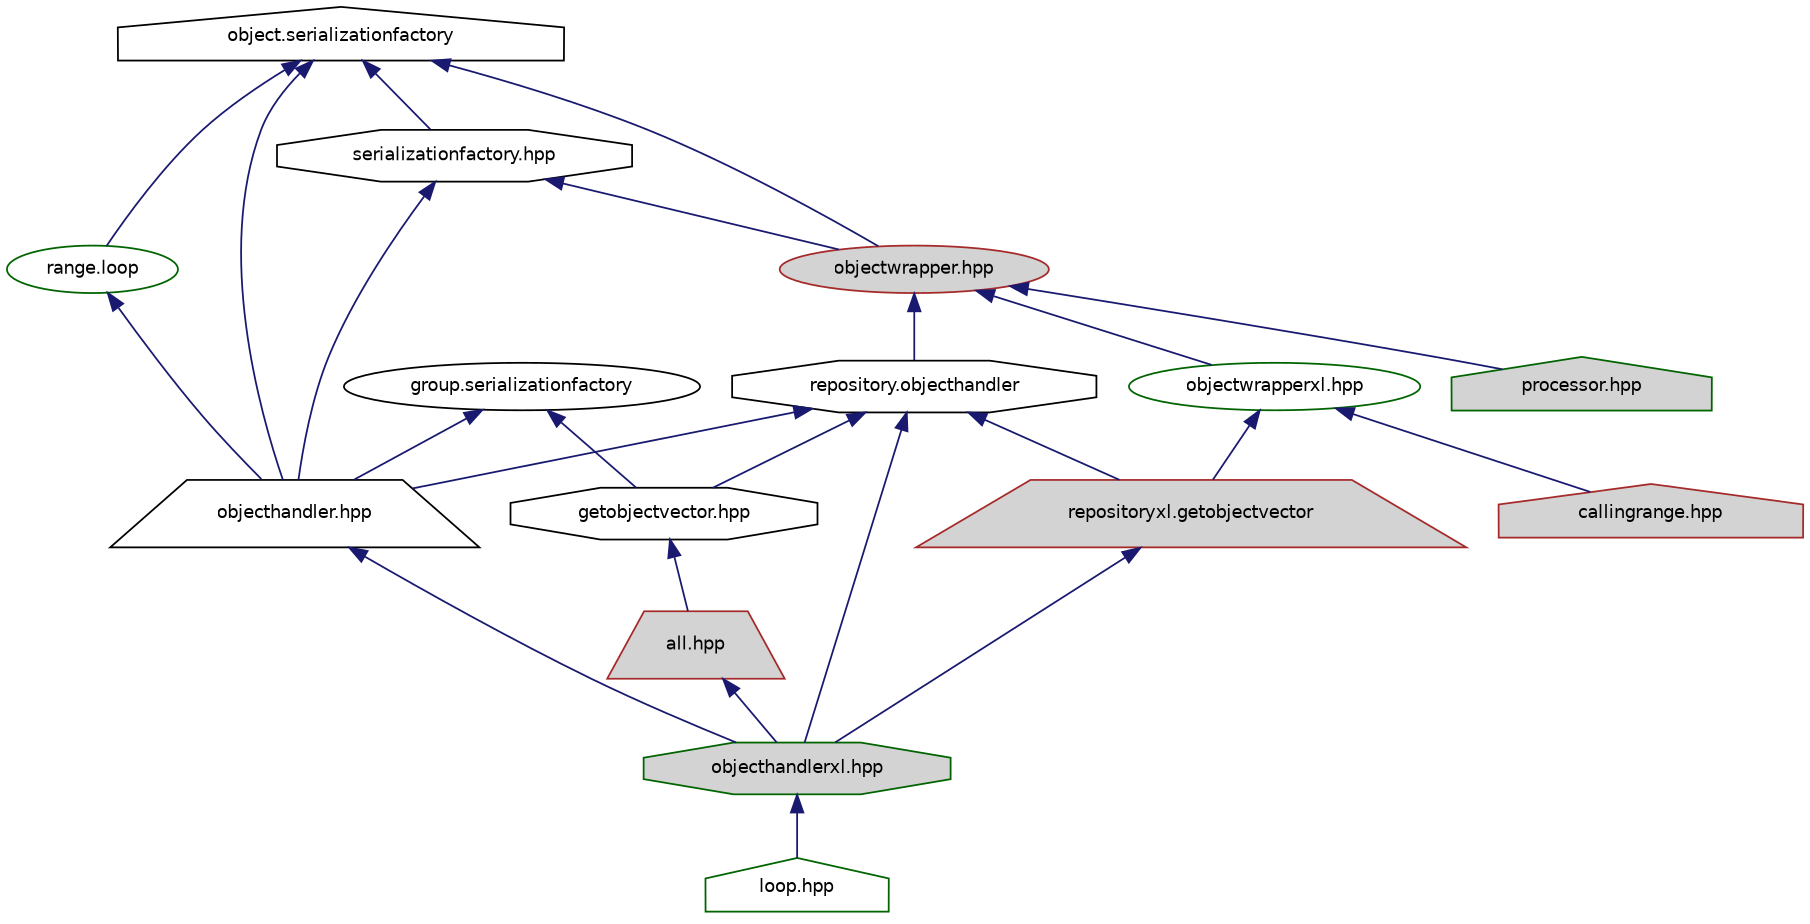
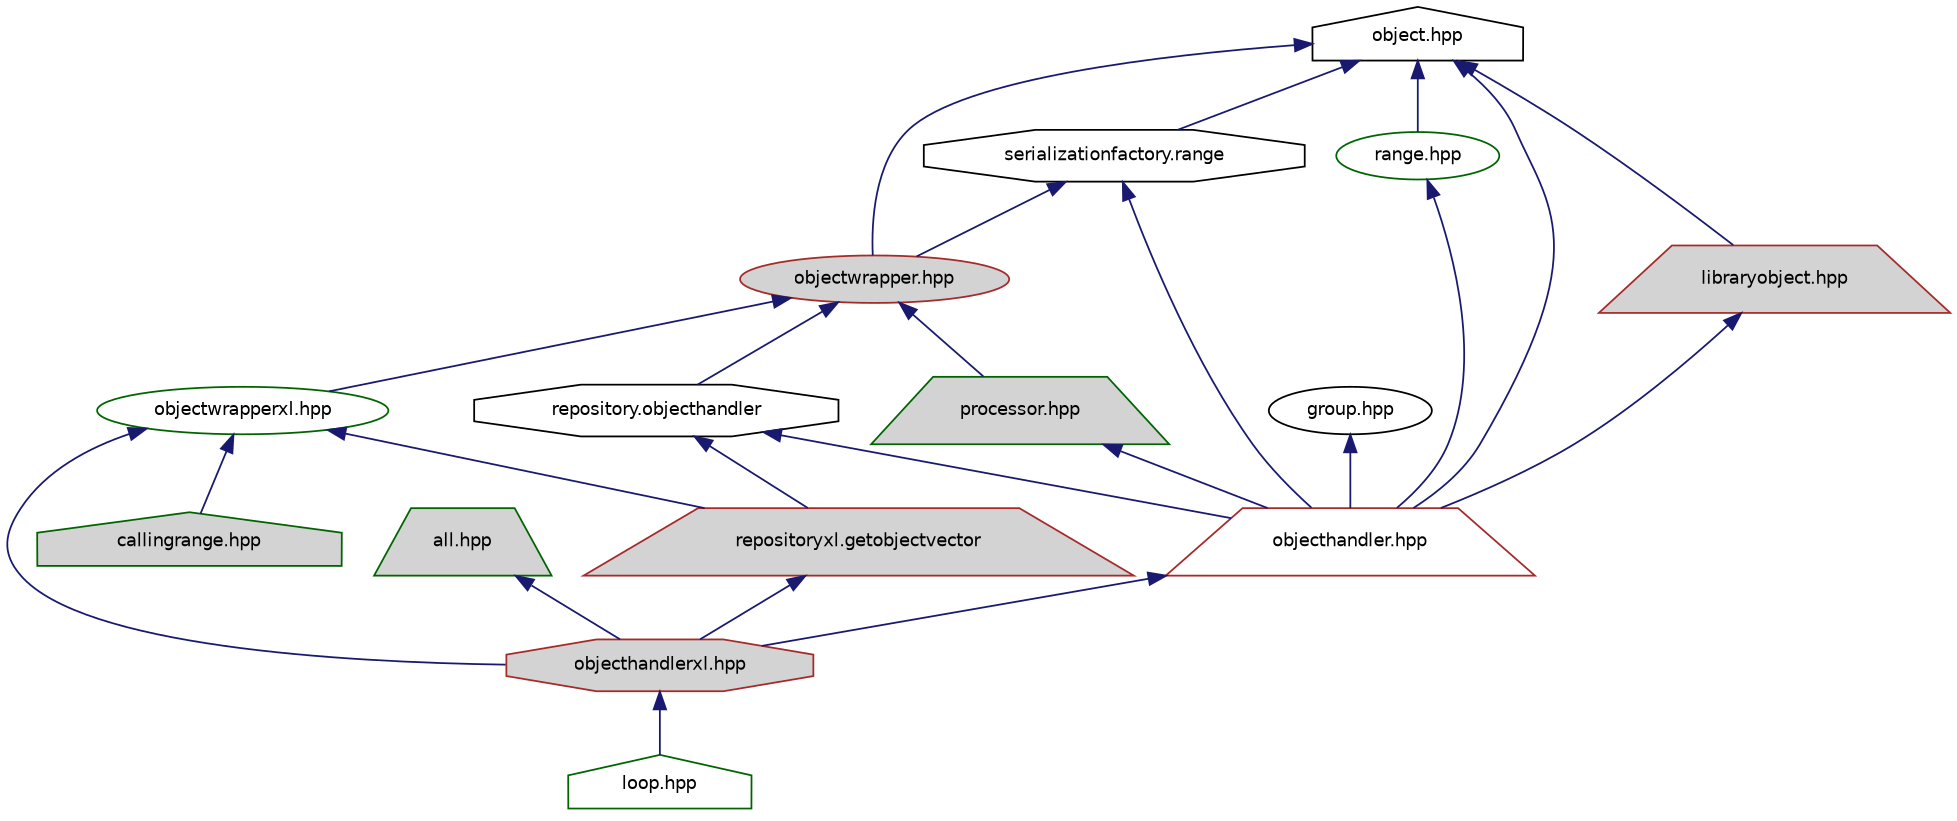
node "object.serializationfactory": label "object.serializationfactory" -> "object.hpp"
node "serializationfactory.hpp": label "serializationfactory.hpp" -> "serializationfactory.range"
node "range.loop": label "range.loop" -> "range.hpp"
node "libraryobject.hpp": added
node "group.serializationfactory": label "group.serializationfactory" -> "group.hpp"
node "processor.hpp": shape house -> trapezium
edge "objecthandler.hpp" -> "processor.hpp": added
node "objecthandler.hpp": color black -> brown
node "getobjectvector.hpp": removed
node "callingrange.hpp": color brown -> darkgreen
edge "objecthandlerxl.hpp" -> "repository.objecthandler": now "objecthandlerxl.hpp" -> "objectwrapperxl.hpp"
node "all.hpp": color brown -> darkgreen
node "objecthandlerxl.hpp": color darkgreen -> brown
